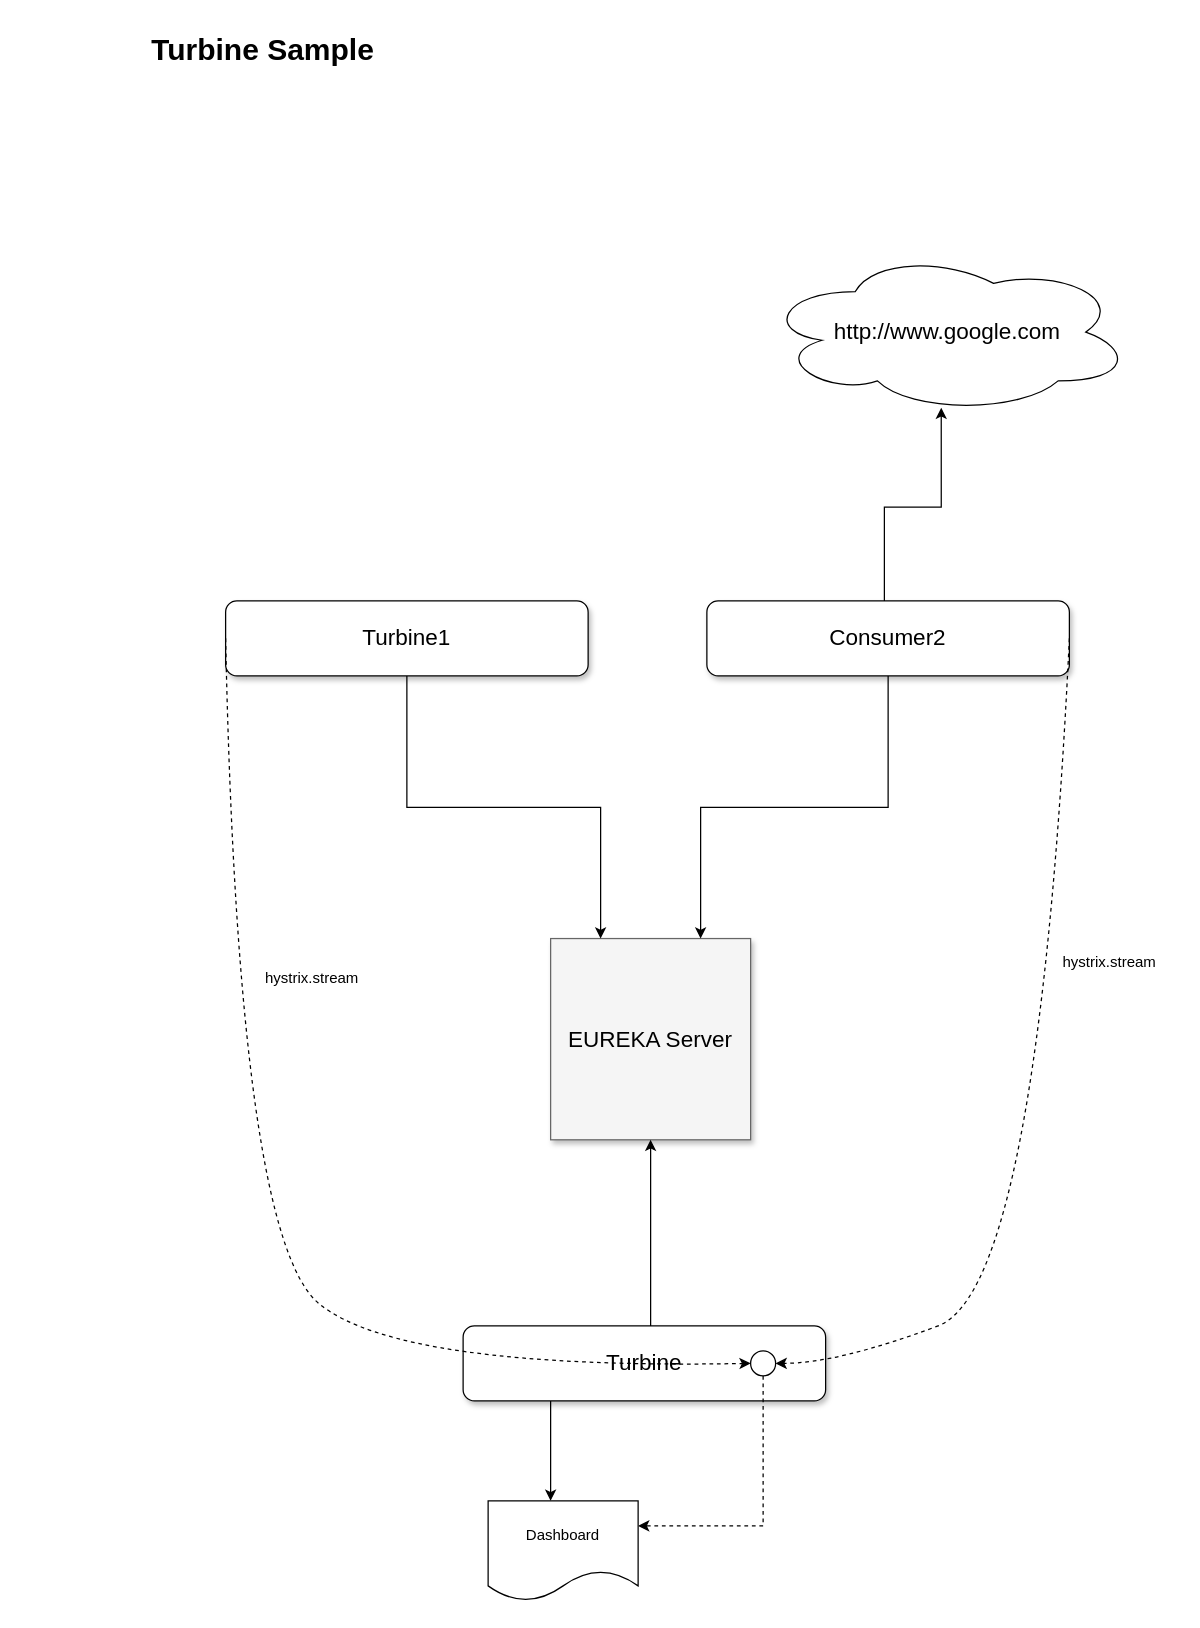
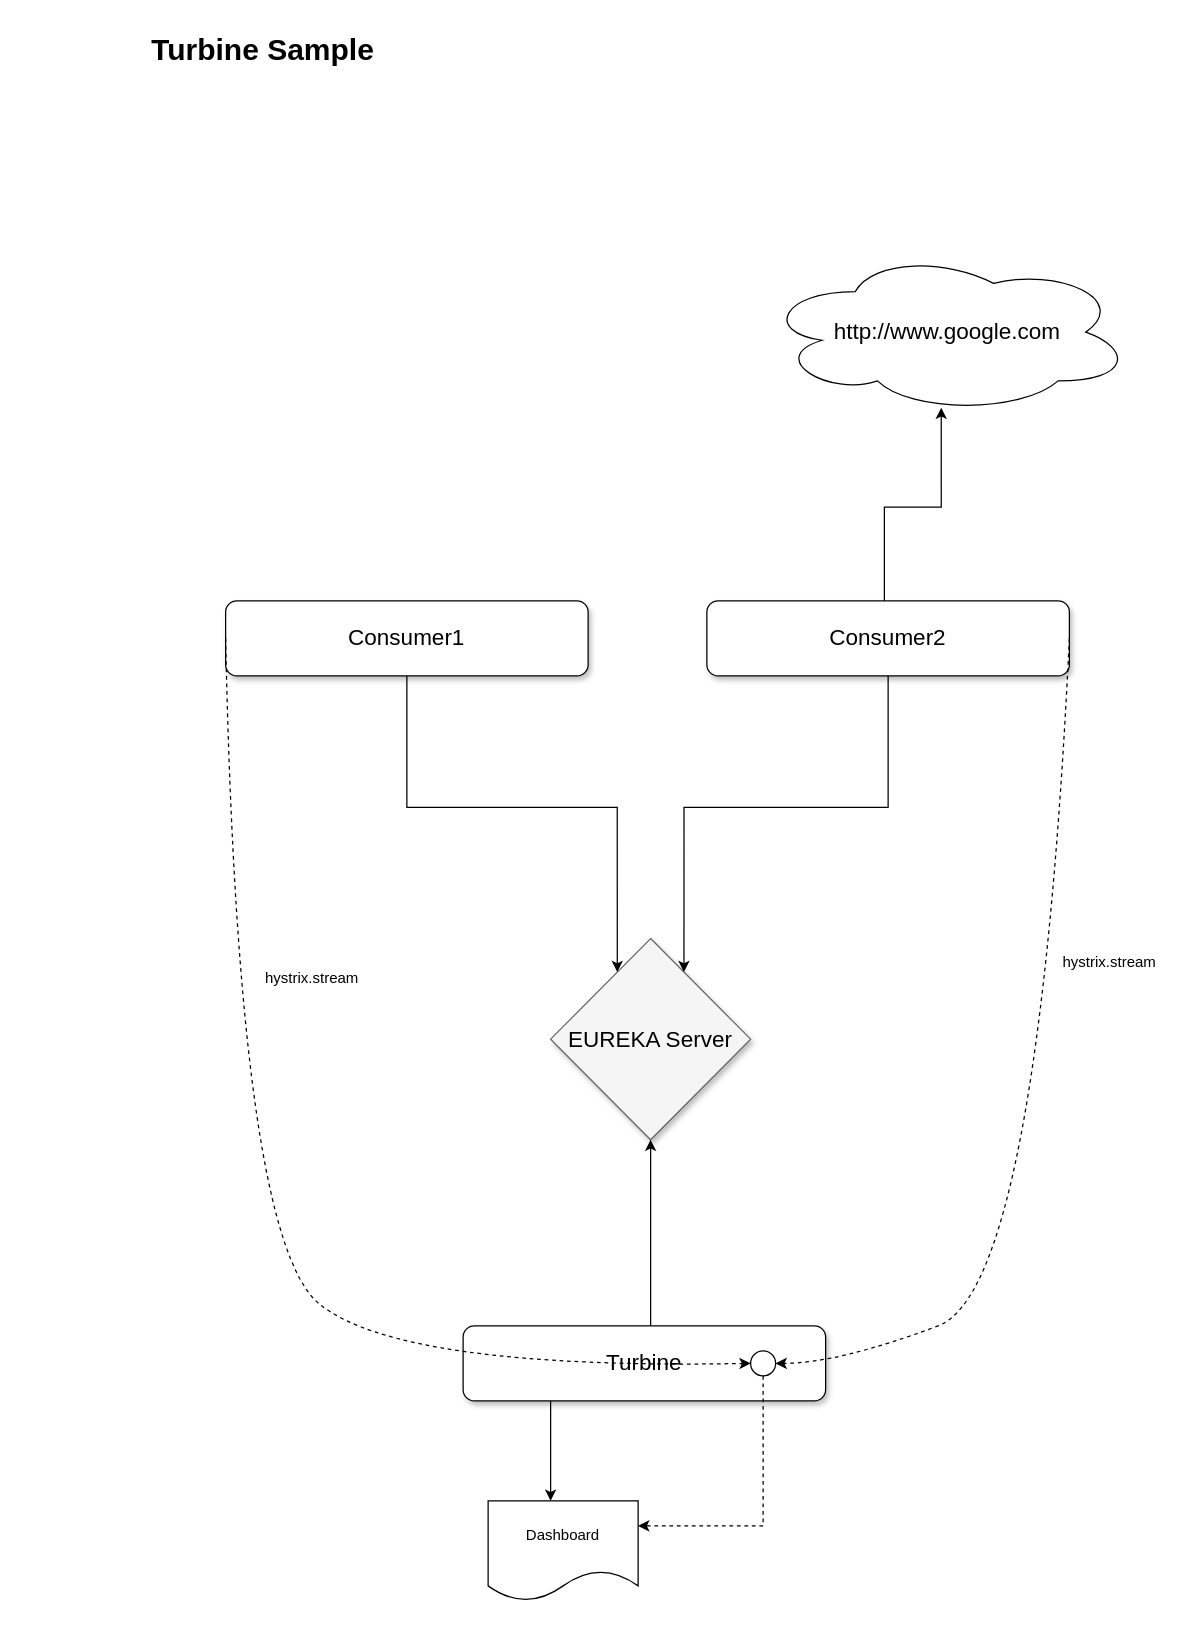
node "Turbine1": label "Turbine1" -> "Consumer1"
node "EUREKA Server": shape rectangle -> diamond
